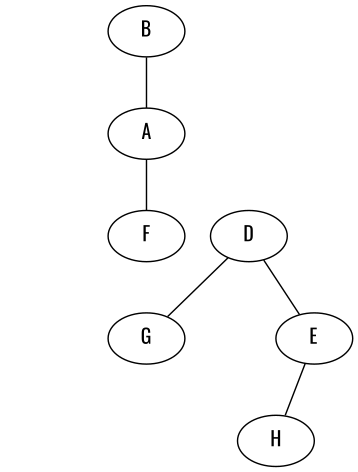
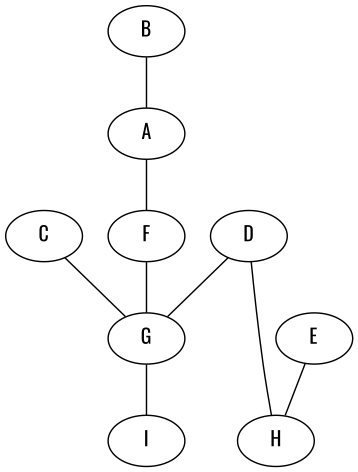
node "C": added
edge "F" -- "G": added
edge "D" -- "E": now "D" -- "H"
node "I": added
